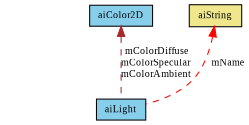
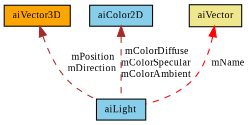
node "aiVector3D": added
node "aiString": label "aiString" -> "aiVector"
